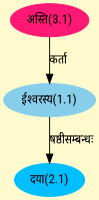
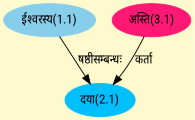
edge "अस्ति(3.1)" -> "ईश्वरस्य(1.1)": now "अस्ति(3.1)" -> "दया(2.1)"
